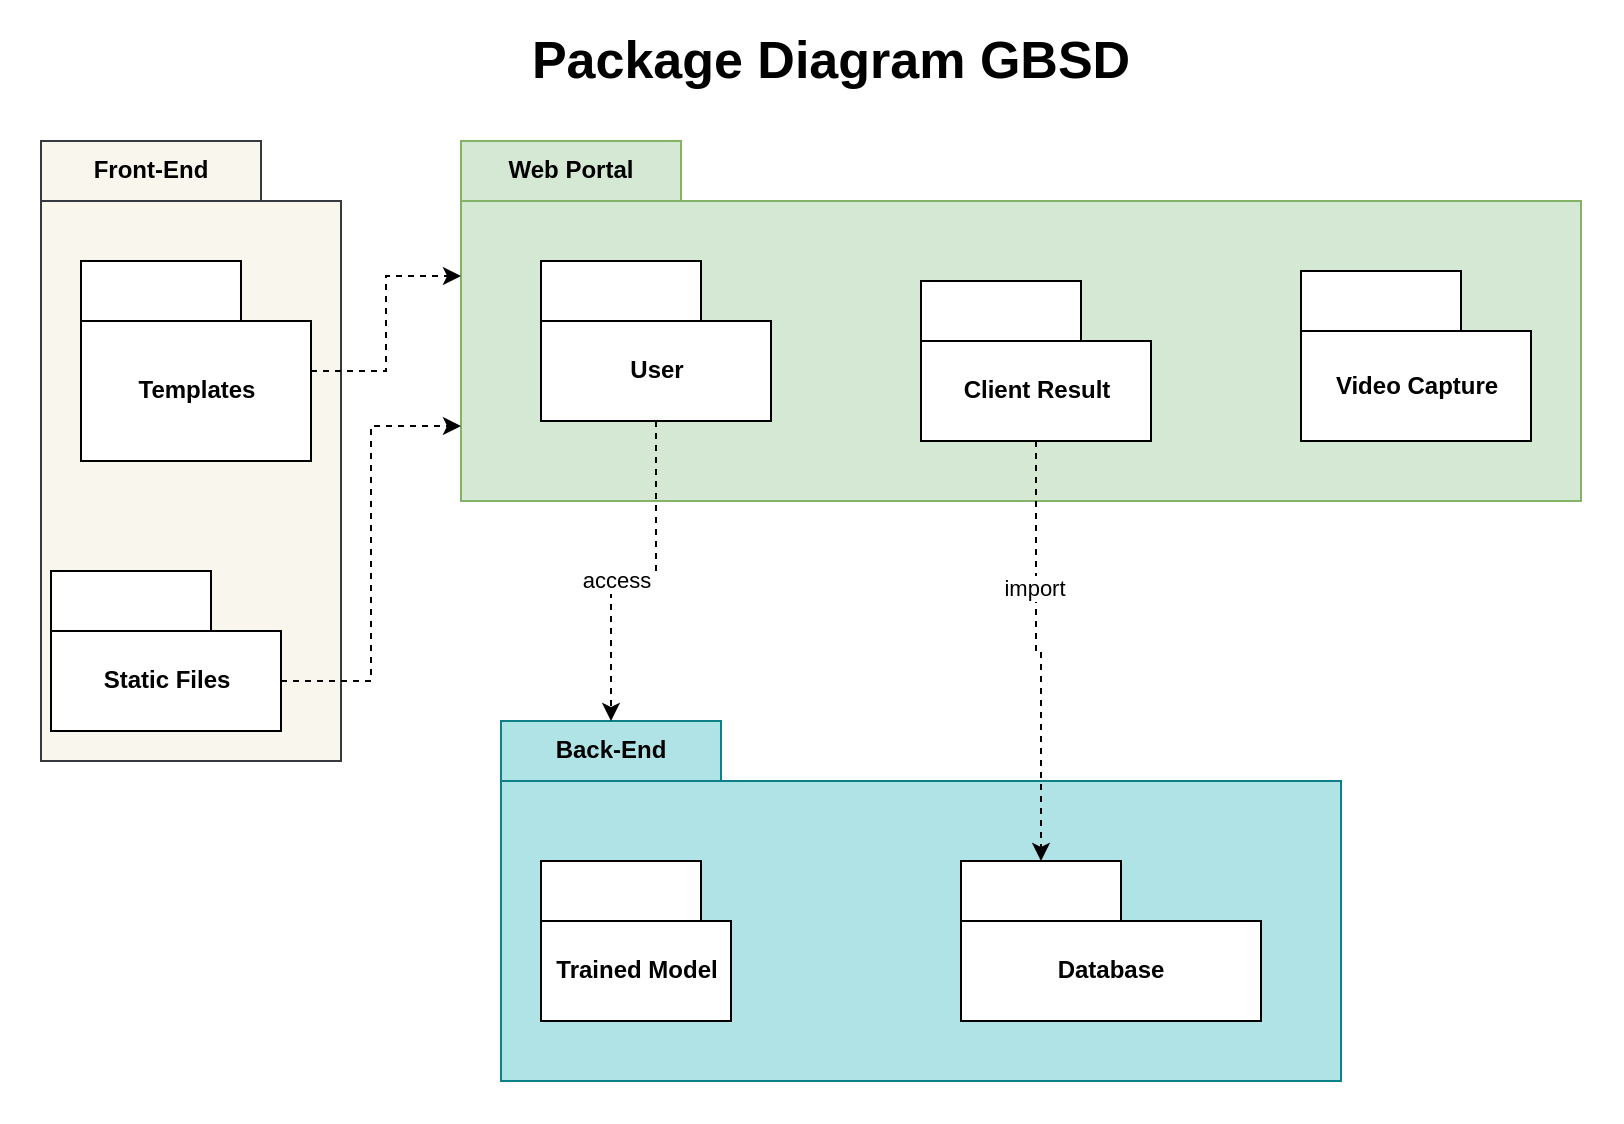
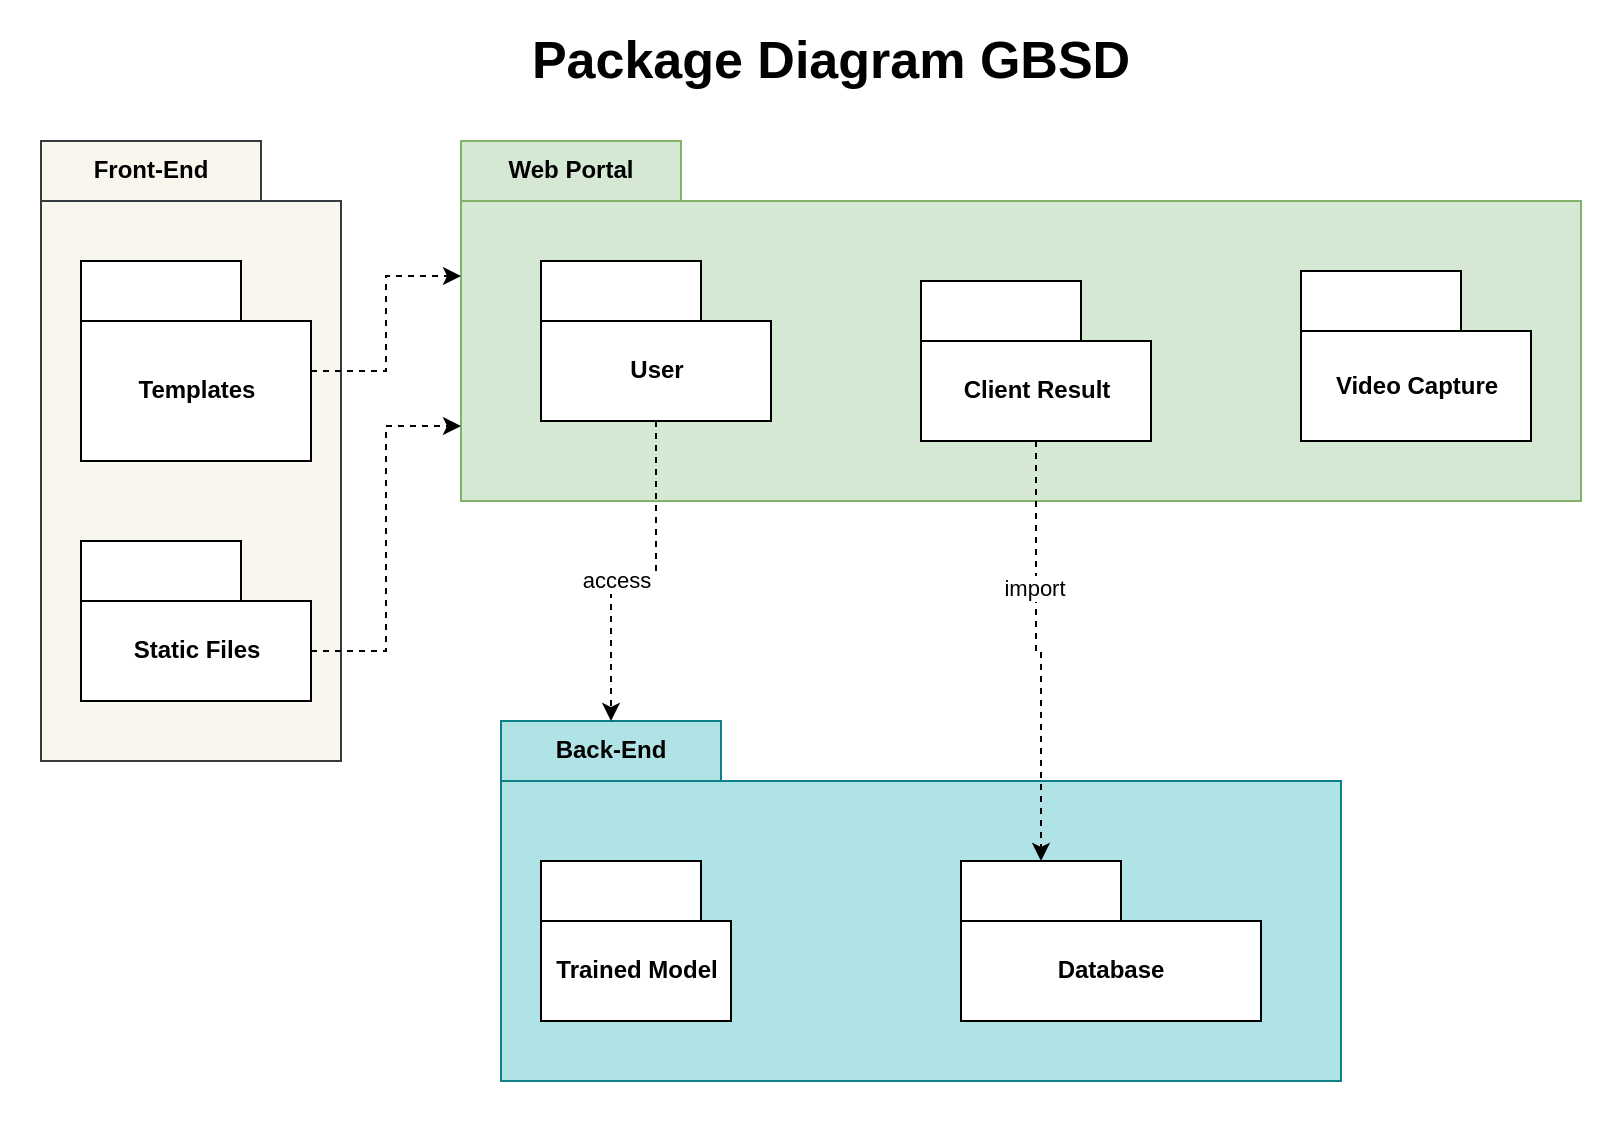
node "Static Files": moved (166, 651) -> (196, 621)
